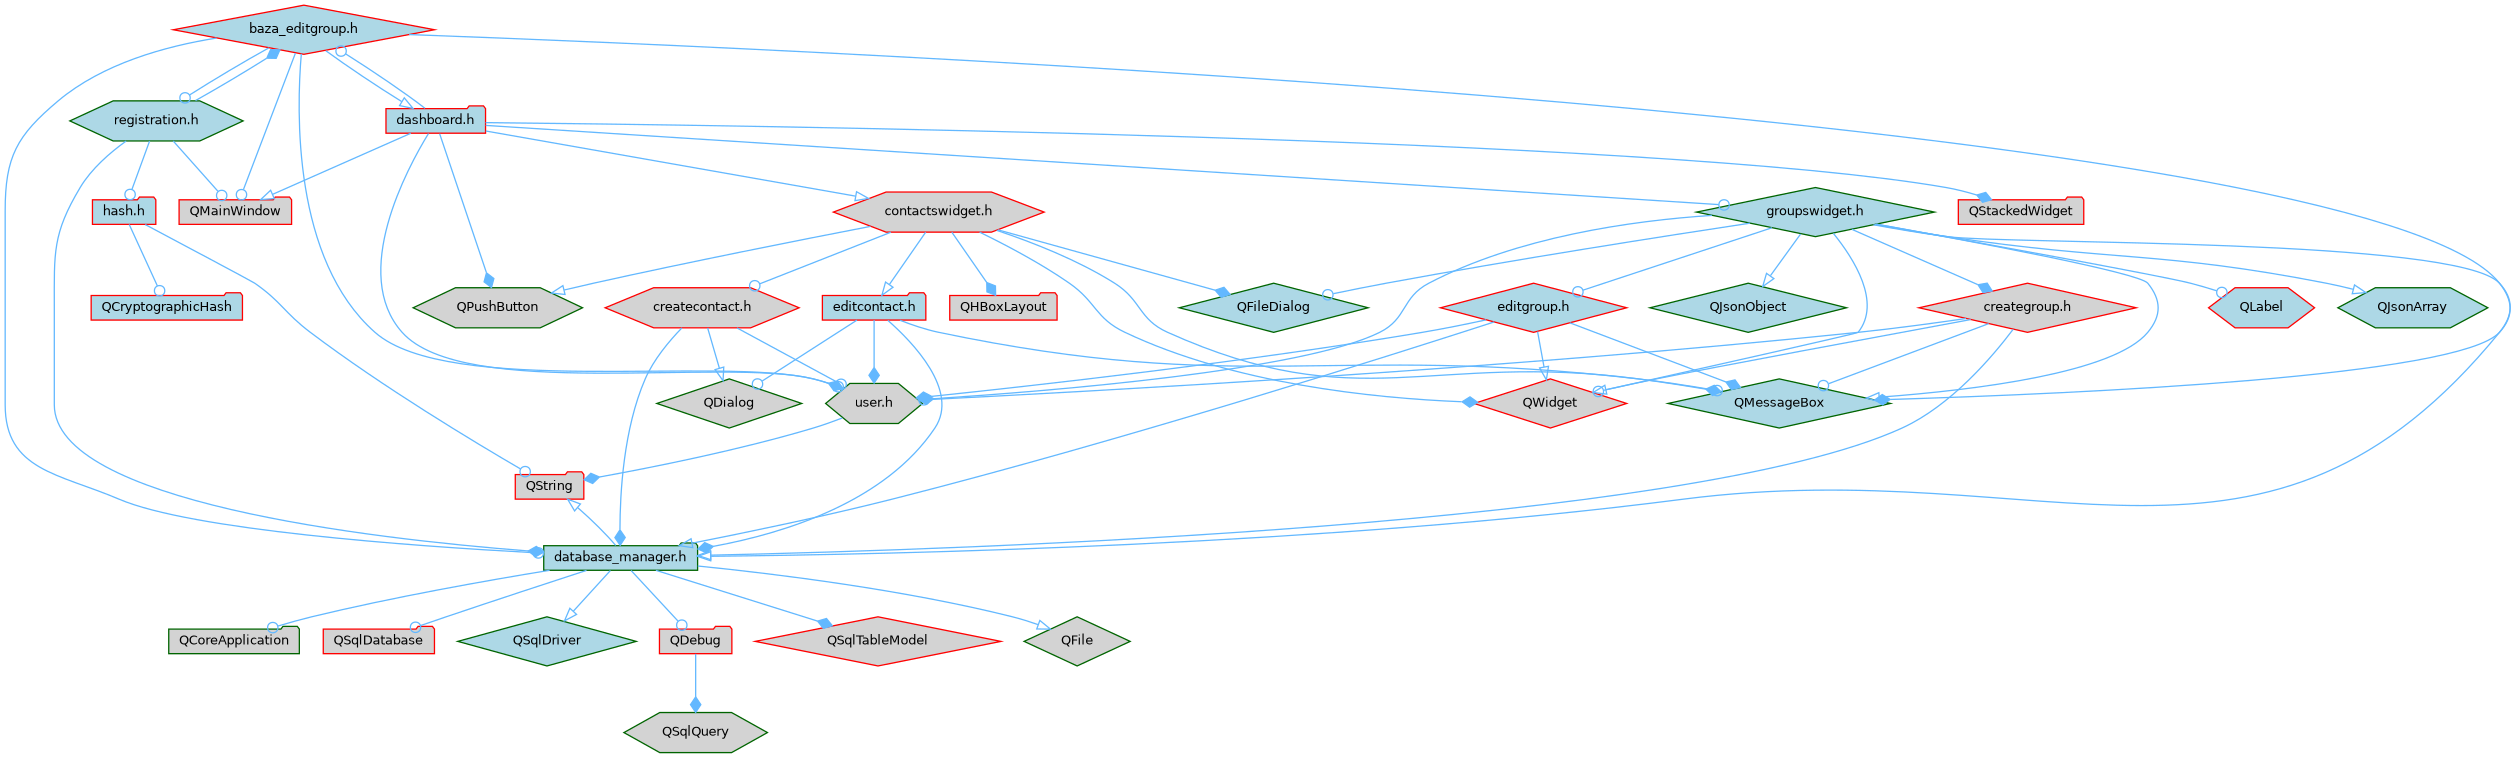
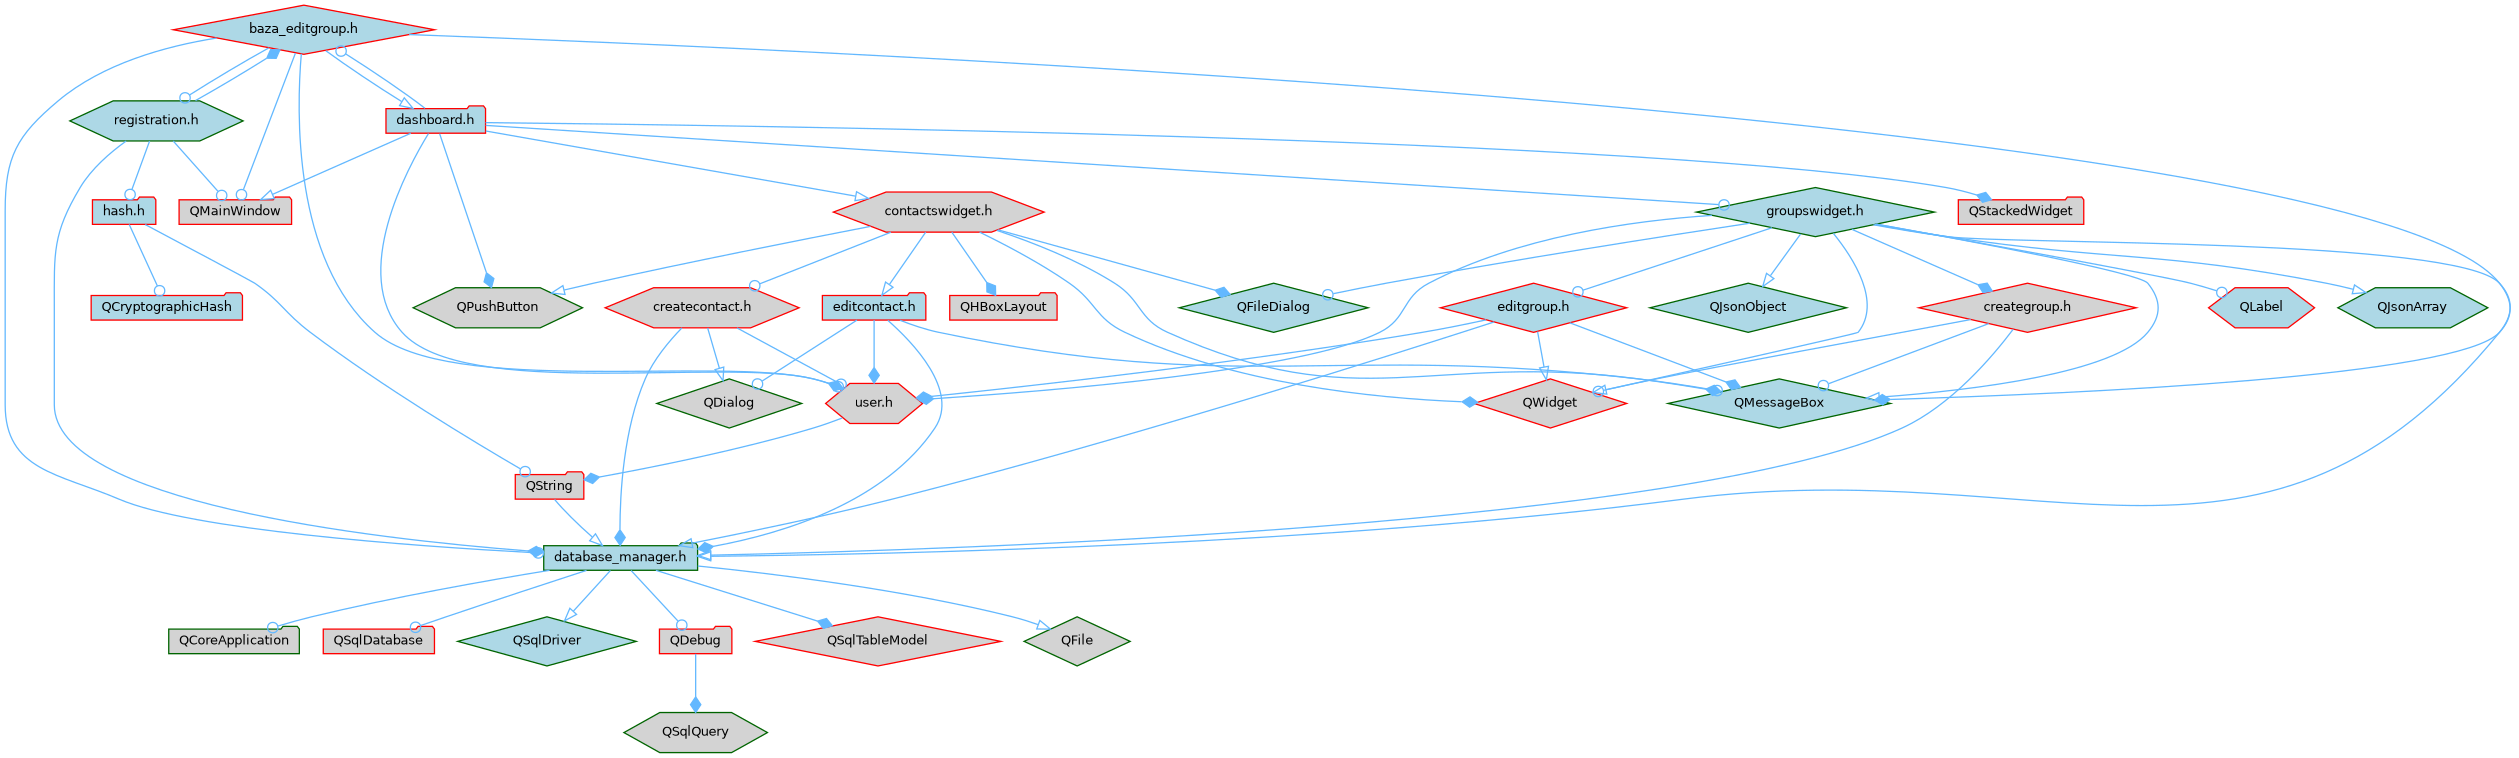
edge "creategroup.h" -> "user.h": removed
node "user.h": color darkgreen -> red
edge "database_manager.h" -> "QString": reversed
